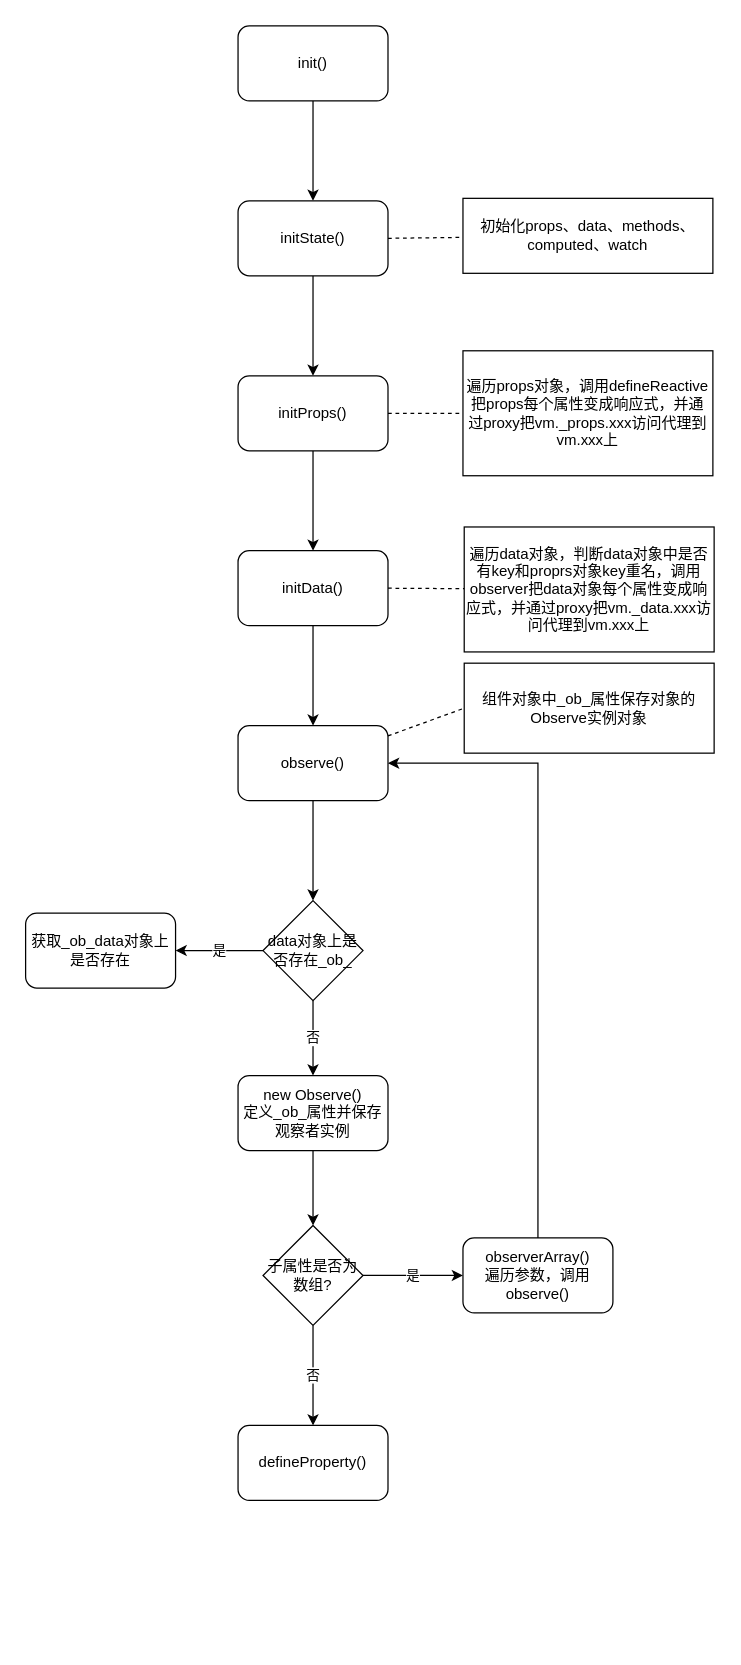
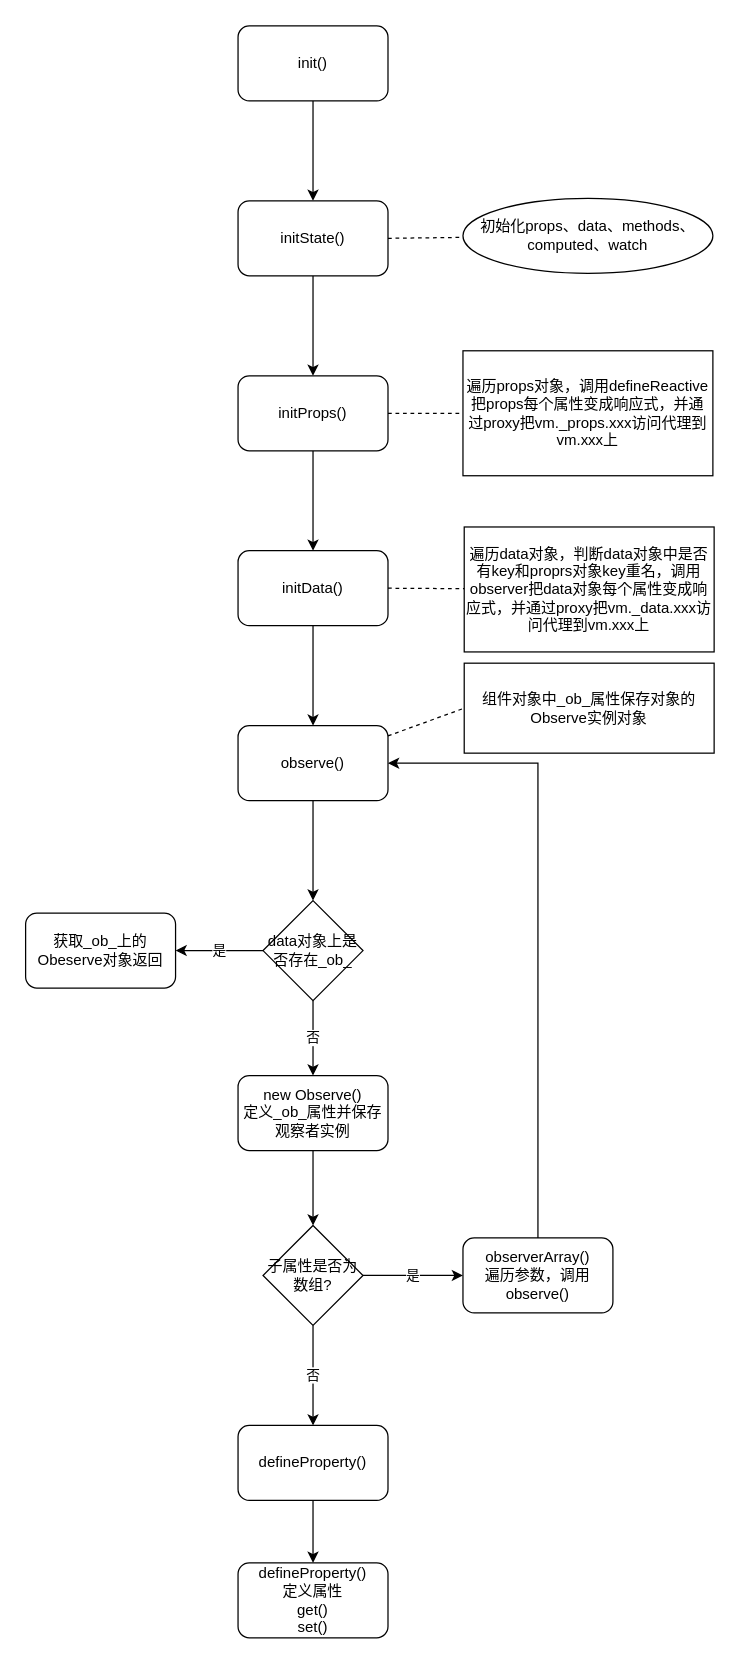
node "初始化props、data、methods、computed、watch": shape rectangle -> ellipse
node "获取_ob_data对象上是否存在": label "获取_ob_data对象上是否存在" -> "获取_ob_上的Obeserve对象返回"
edge "defineProperty()" -> "defineProperty() 定义属性 get() set()": added
node "defineProperty() 定义属性 get() set()": added
